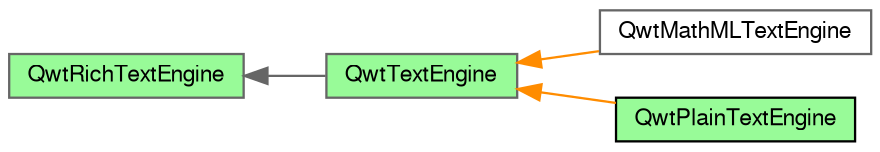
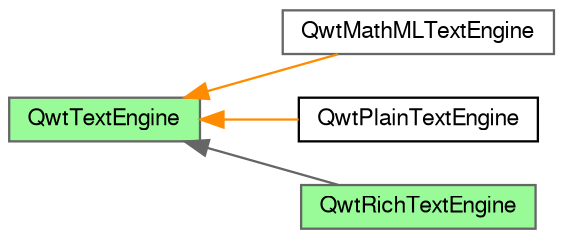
edge "QwtTextEngine" -> "QwtRichTextEngine": reversed
node "QwtPlainTextEngine": fillcolor palegreen -> white
